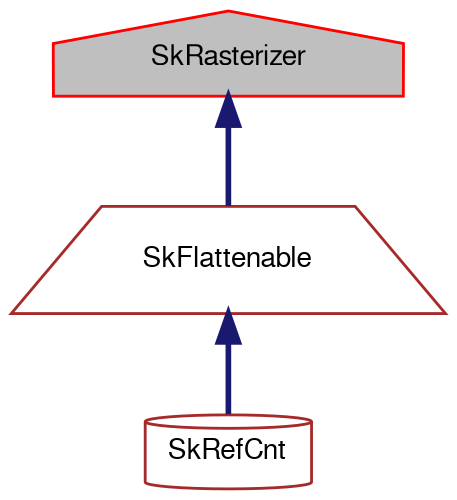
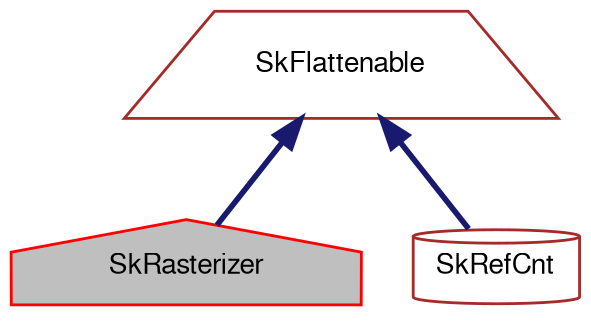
edge "SkFlattenable" -> "SkRasterizer": reversed
